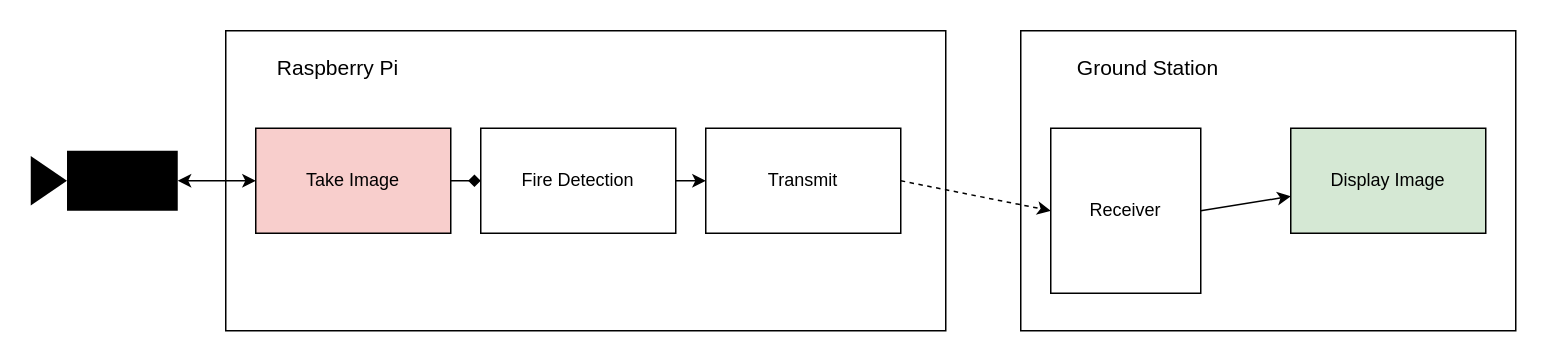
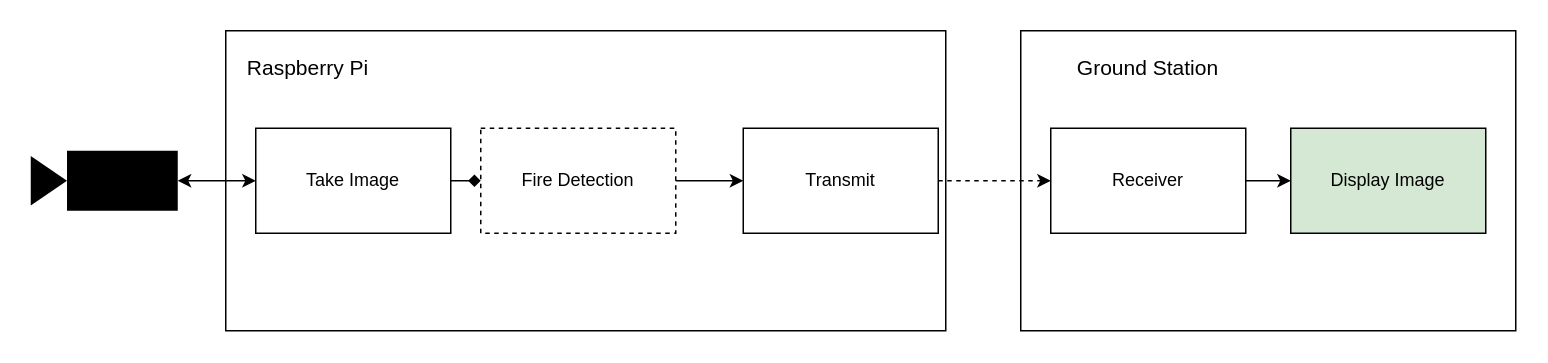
node "Raspberry Pi": moved (338, 68) -> (308, 68)
node "Take Image": fillcolor #f8cecc -> #ffffff
node "Fire Detection": style solid -> dashed
node "Transmit": moved (803, 181) -> (841, 181)
node "Receiver": size 150x165 -> 195x105
